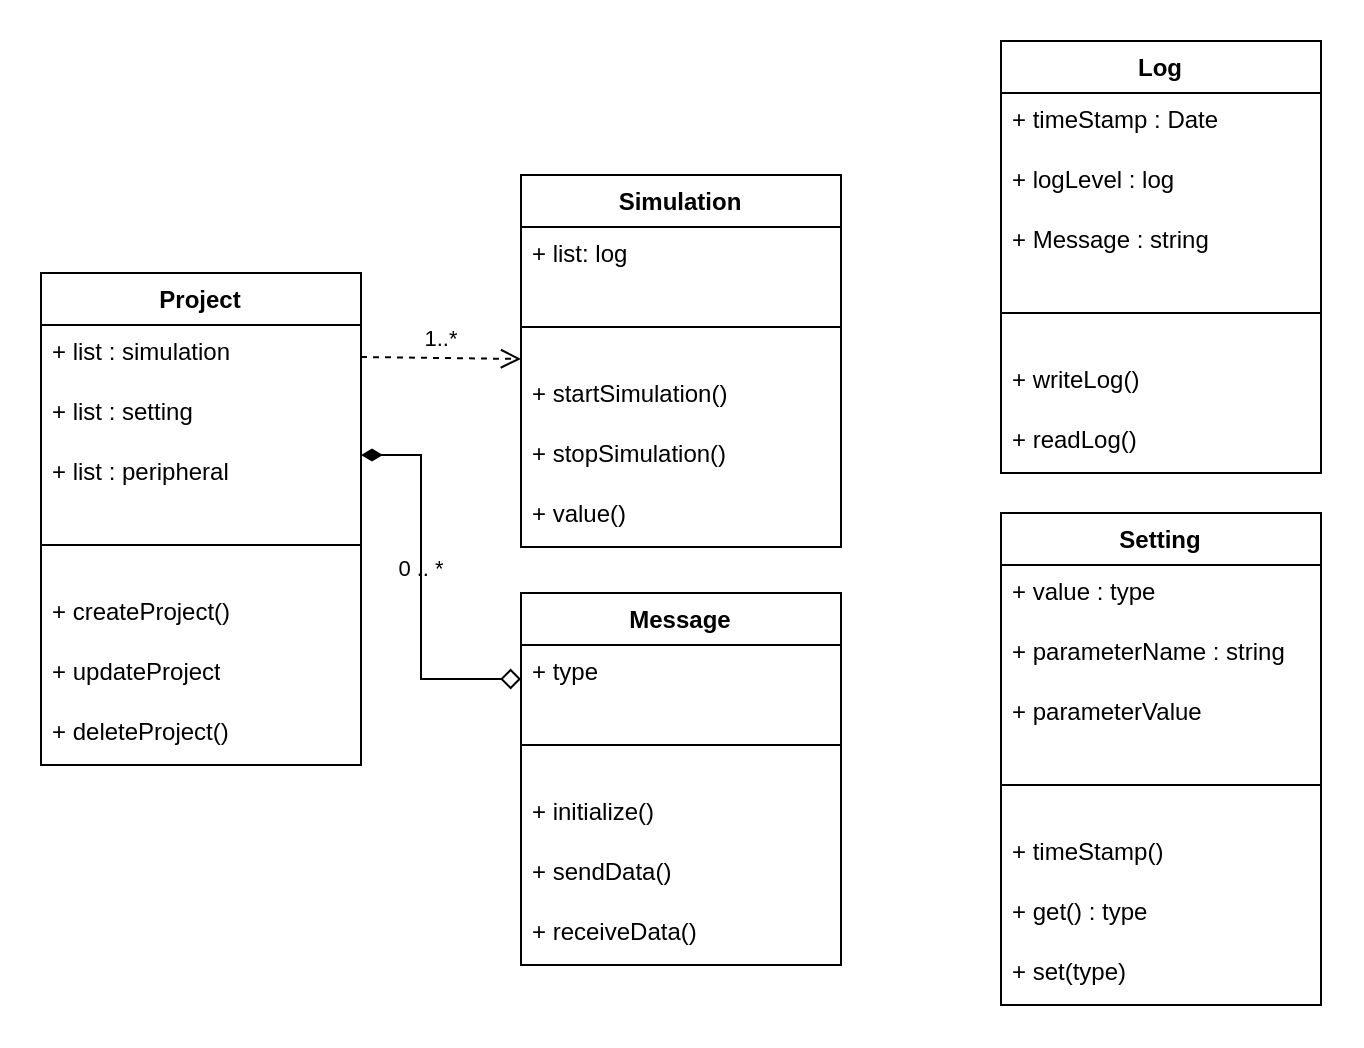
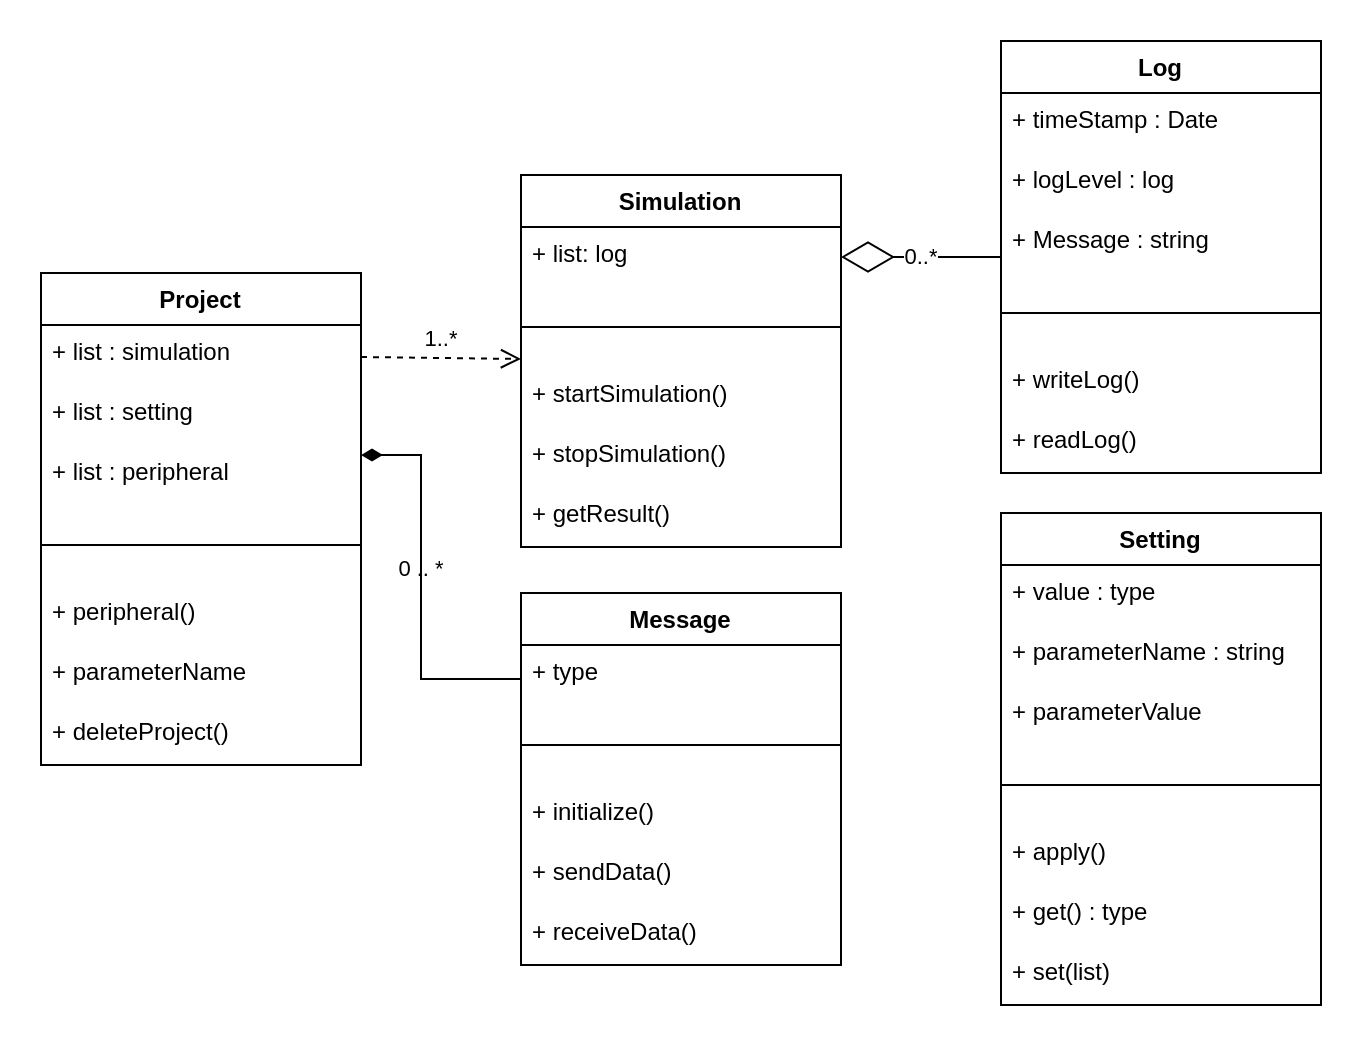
edge "Log" -> "+ list: log": added, label "0..*"
node "+ value()": label "+ value()" -> "+ getResult()"
node "+ createProject()": label "+ createProject()" -> "+ peripheral()"
node "+ updateProject": label "+ updateProject" -> "+ parameterName"
edge "+ list : peripheral" -- "Message": arrowhead diamond -> none
node "+ timeStamp()": label "+ timeStamp()" -> "+ apply()"
node "+ set(type)": label "+ set(type)" -> "+ set(list)"
